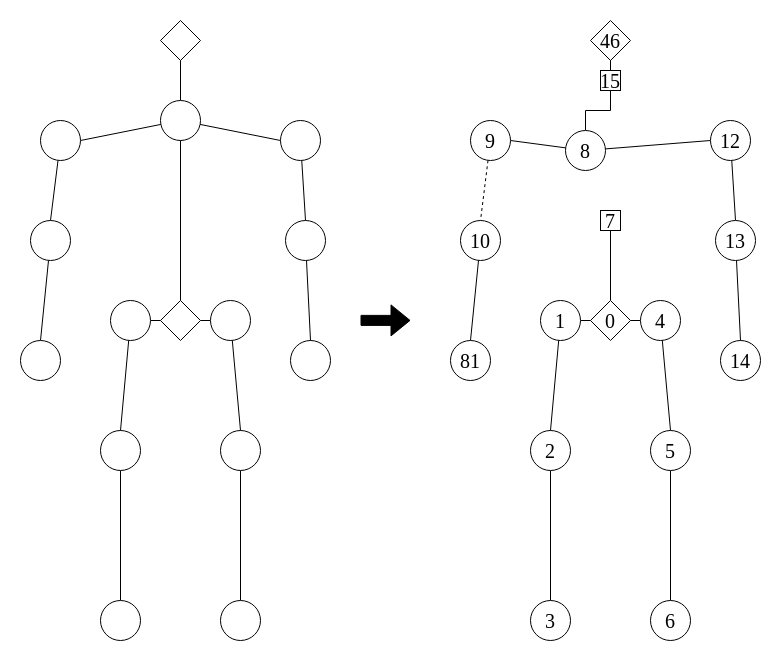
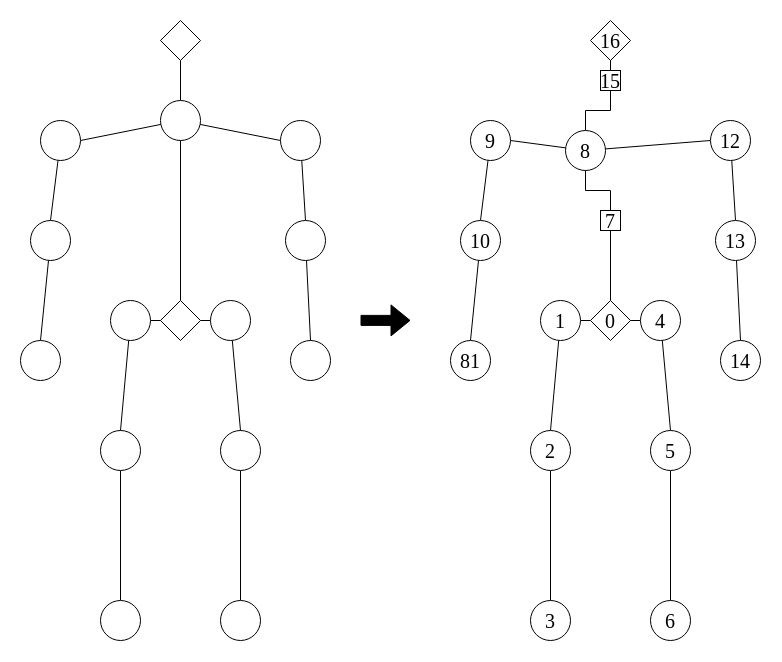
node "46": label "46" -> "16"
edge "9" -- "10": style dashed -> solid
edge "8" -- "7": added
